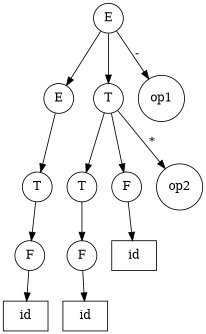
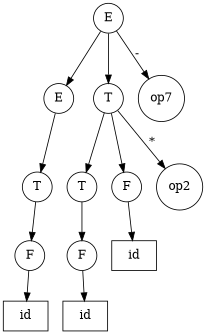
node "op1": label "op1" -> "op7"
